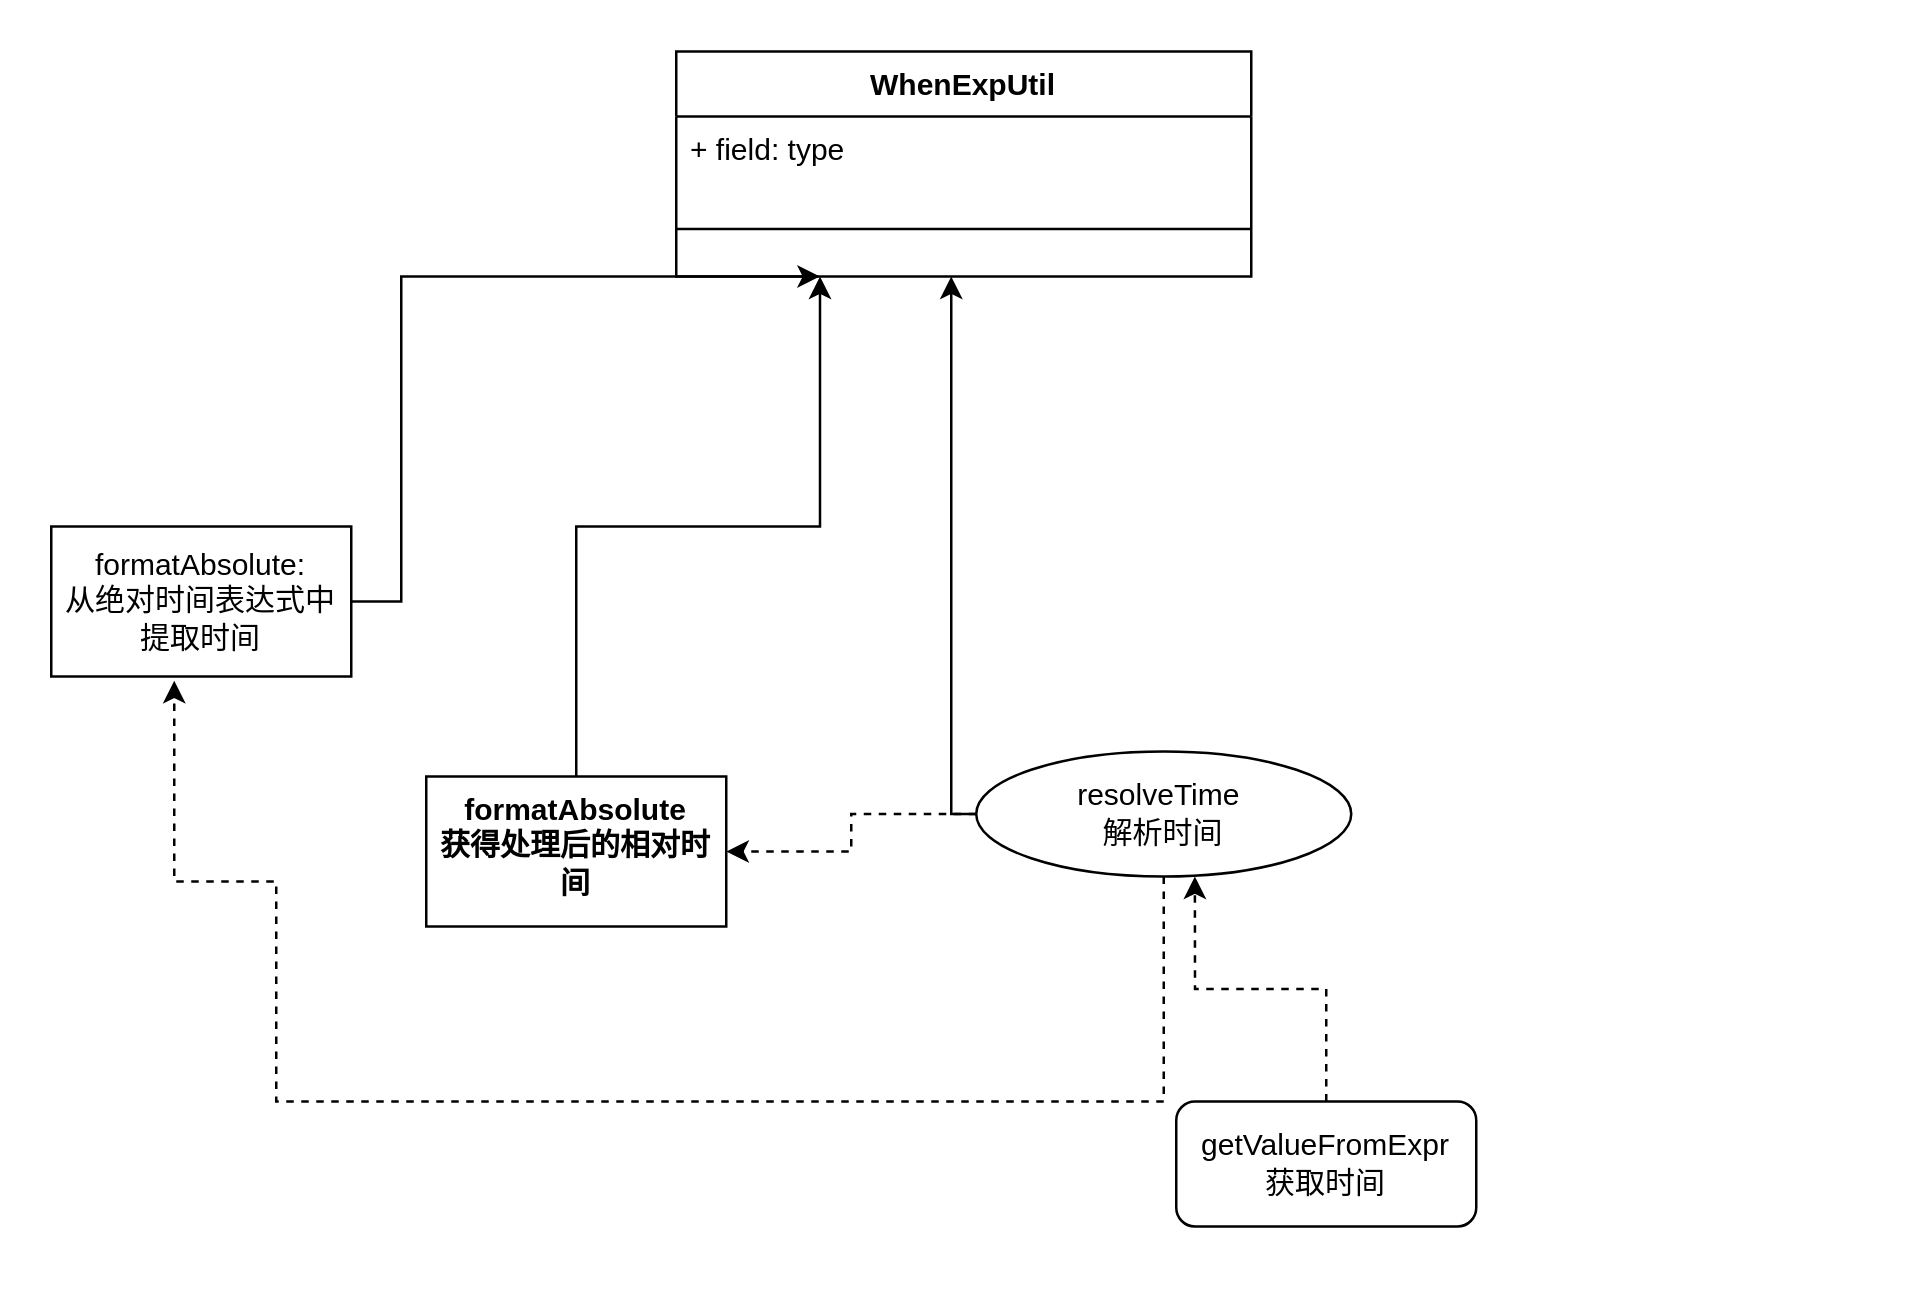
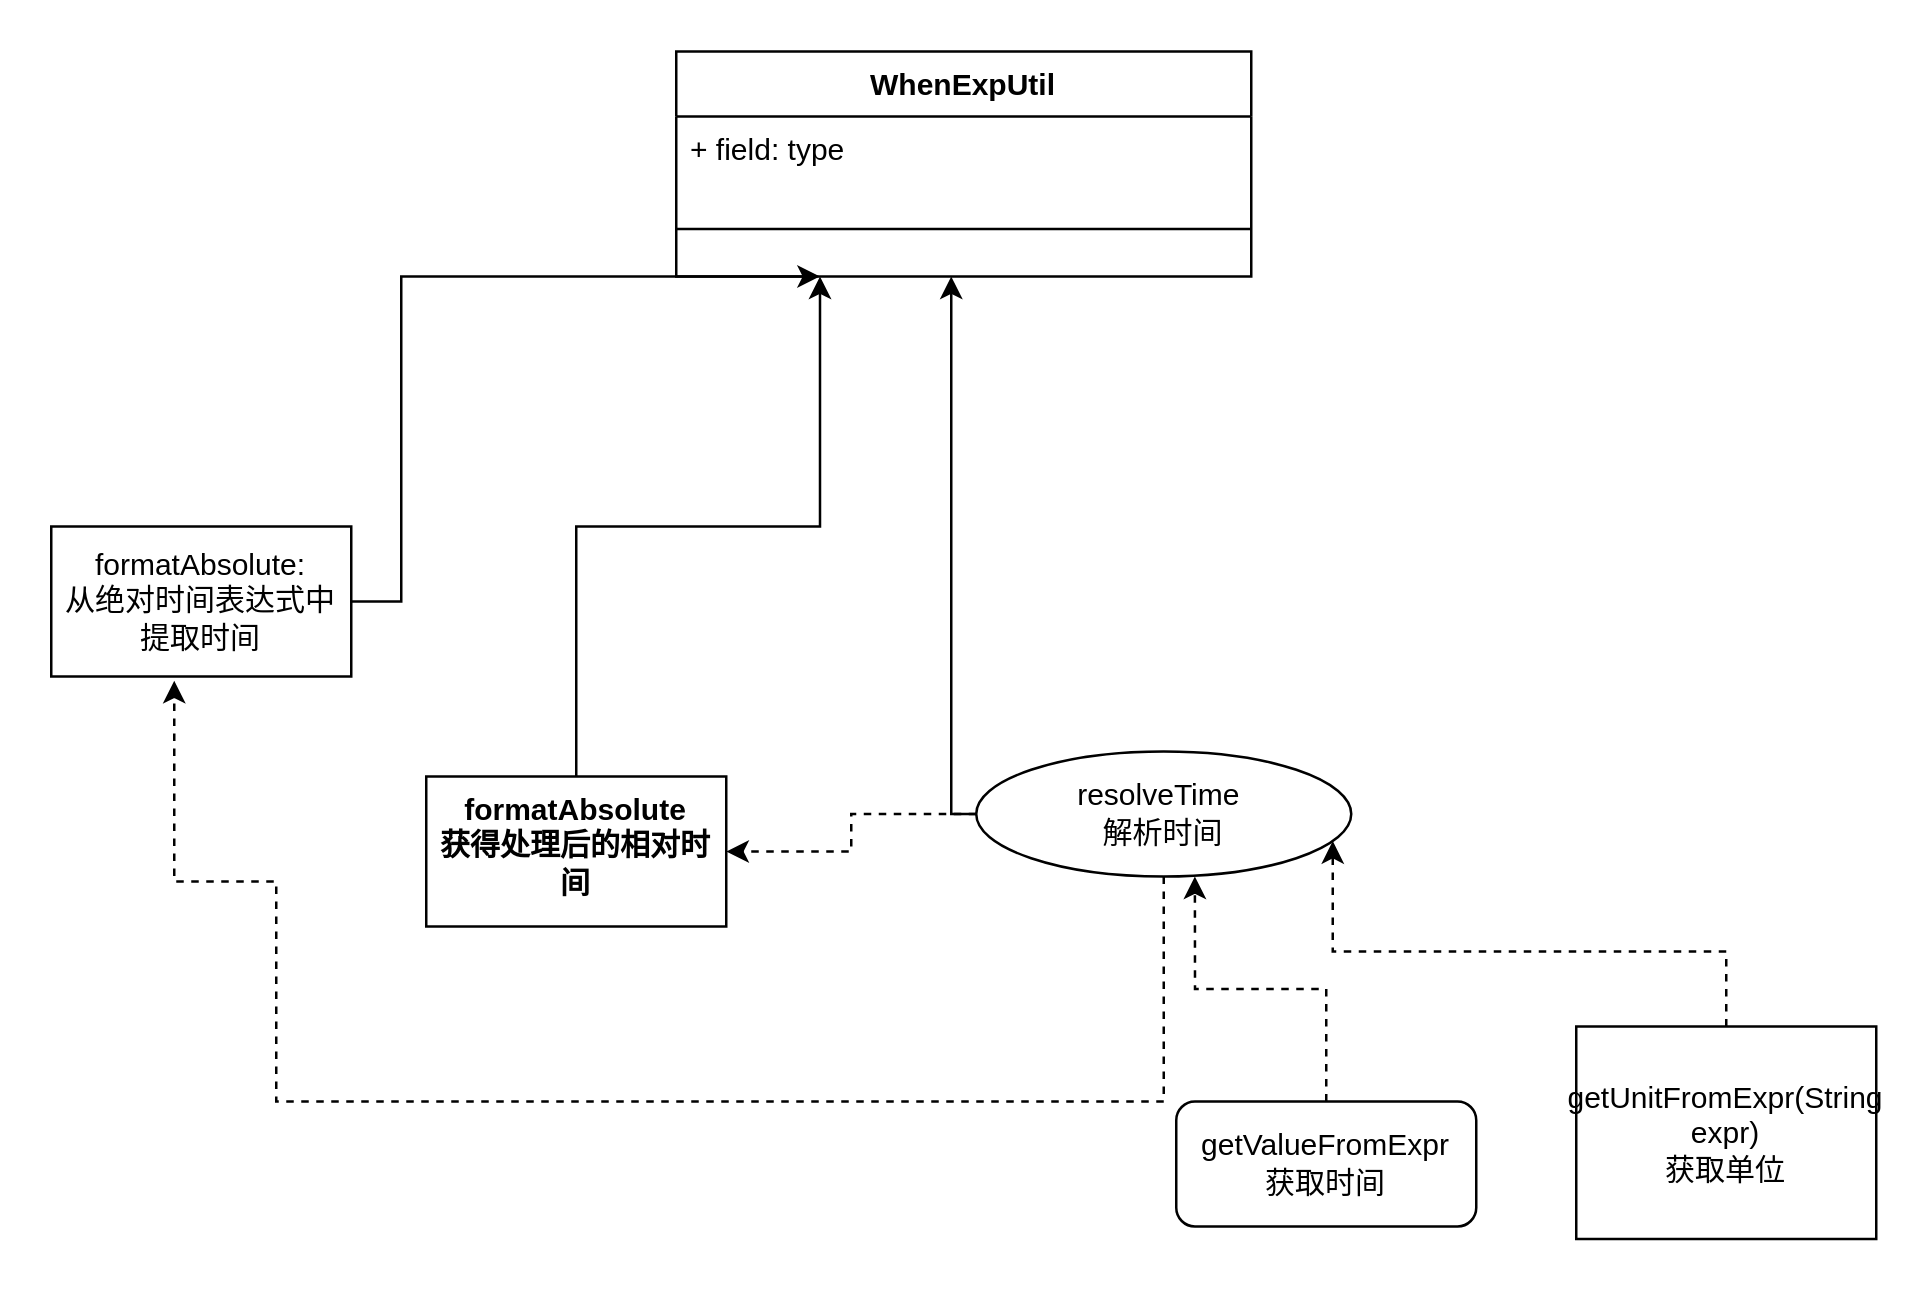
edge "getUnitFromExpr(String expr) 获取单位" -> "resolveTime 解析时间": added
node "getUnitFromExpr(String expr) 获取单位": added
